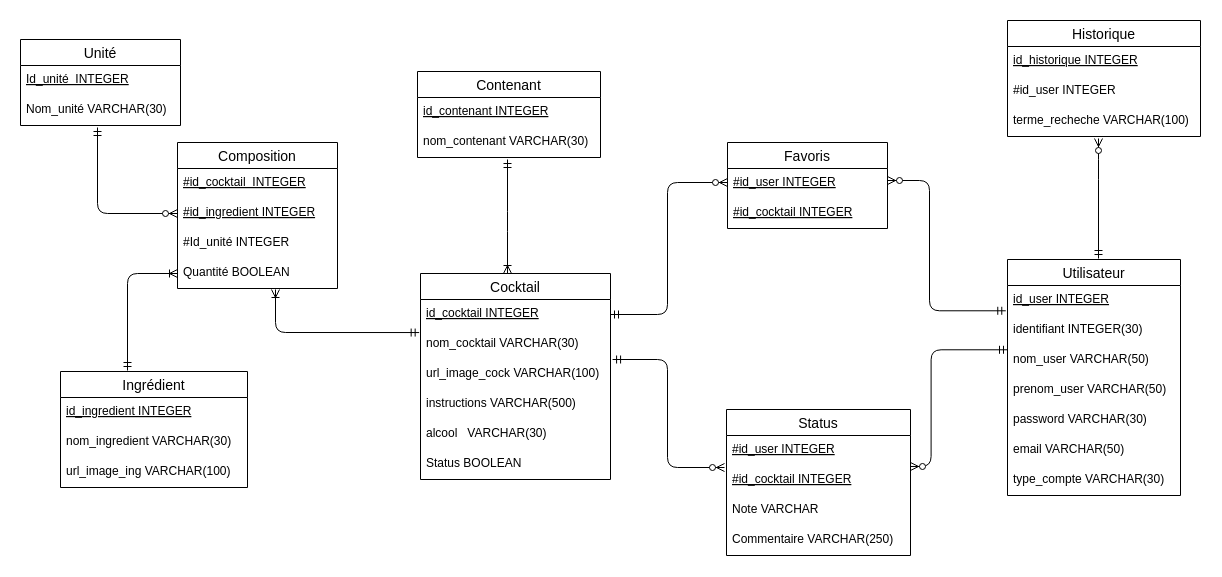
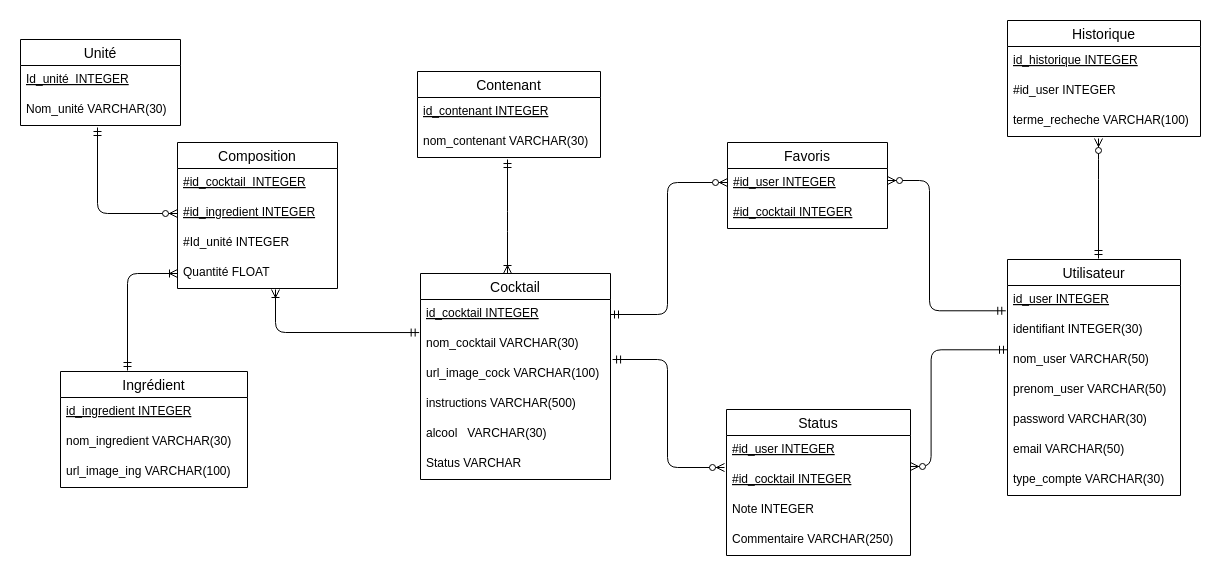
node "Quantité BOOLEAN": label "Quantité BOOLEAN" -> "Quantité FLOAT"
node "Status BOOLEAN": label "Status BOOLEAN" -> "Status VARCHAR"
node "Note VARCHAR": label "Note VARCHAR" -> "Note INTEGER"
